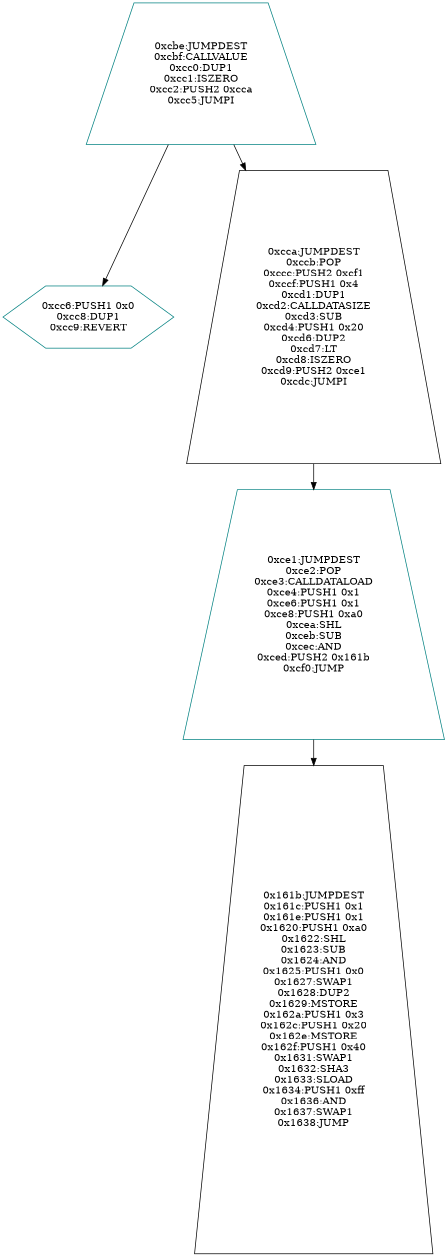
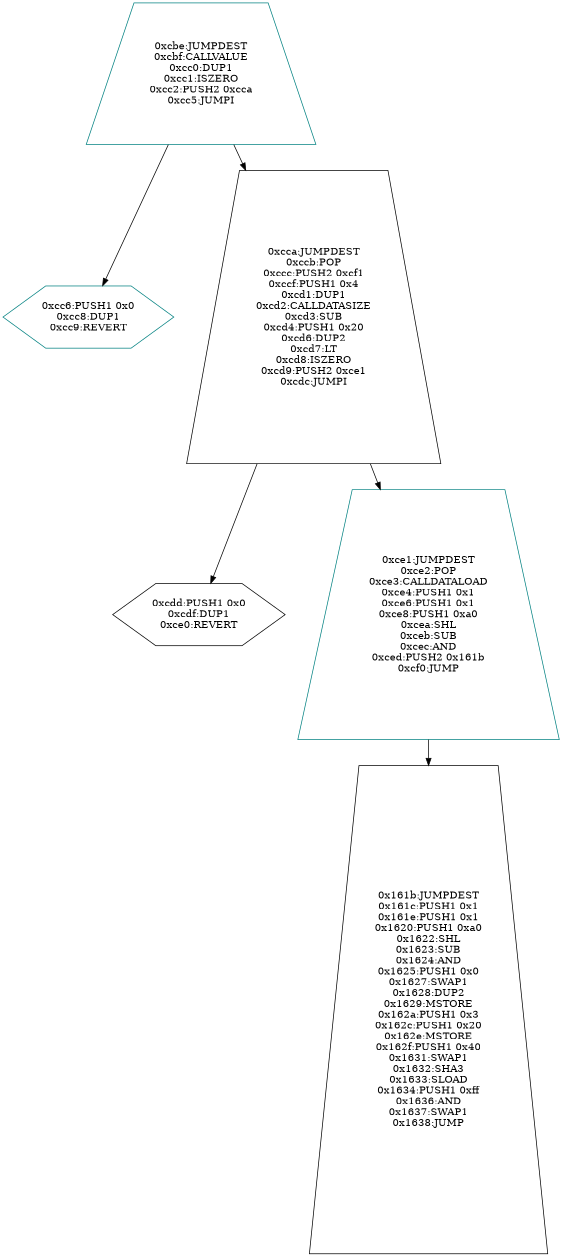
node "0xcdd:PUSH1 0x0 0xcdf:DUP1 0xce0:REVERT": added
